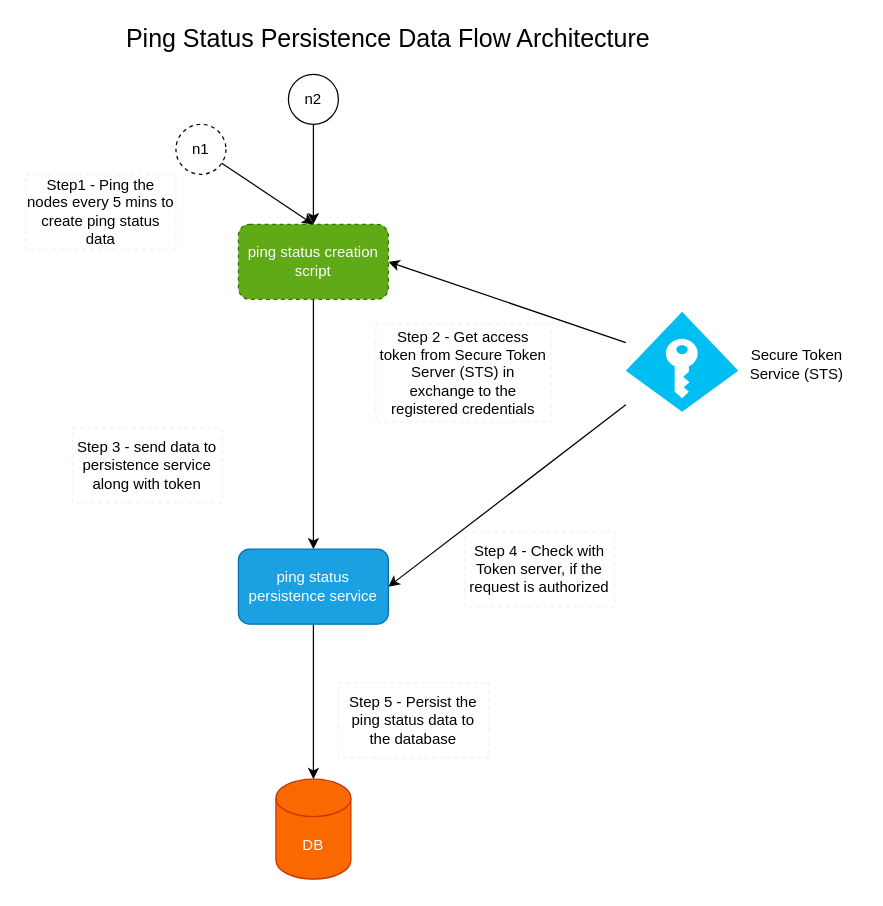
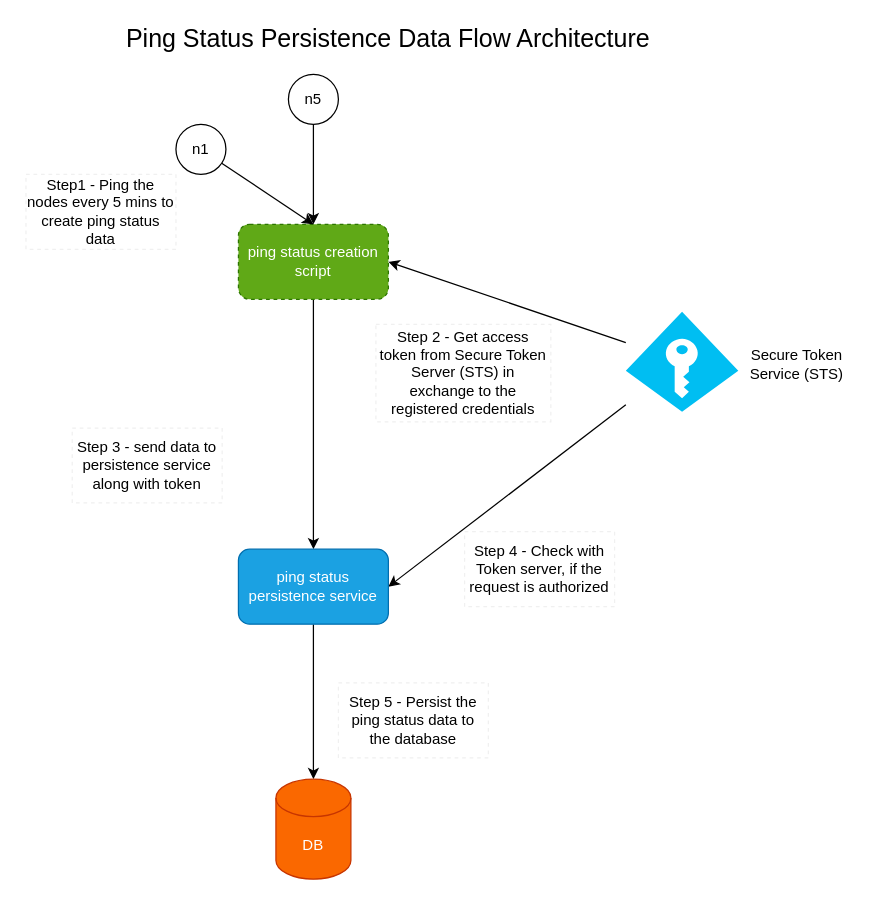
node "n2": label "n2" -> "n5"
node "n1": style dashed -> solid
